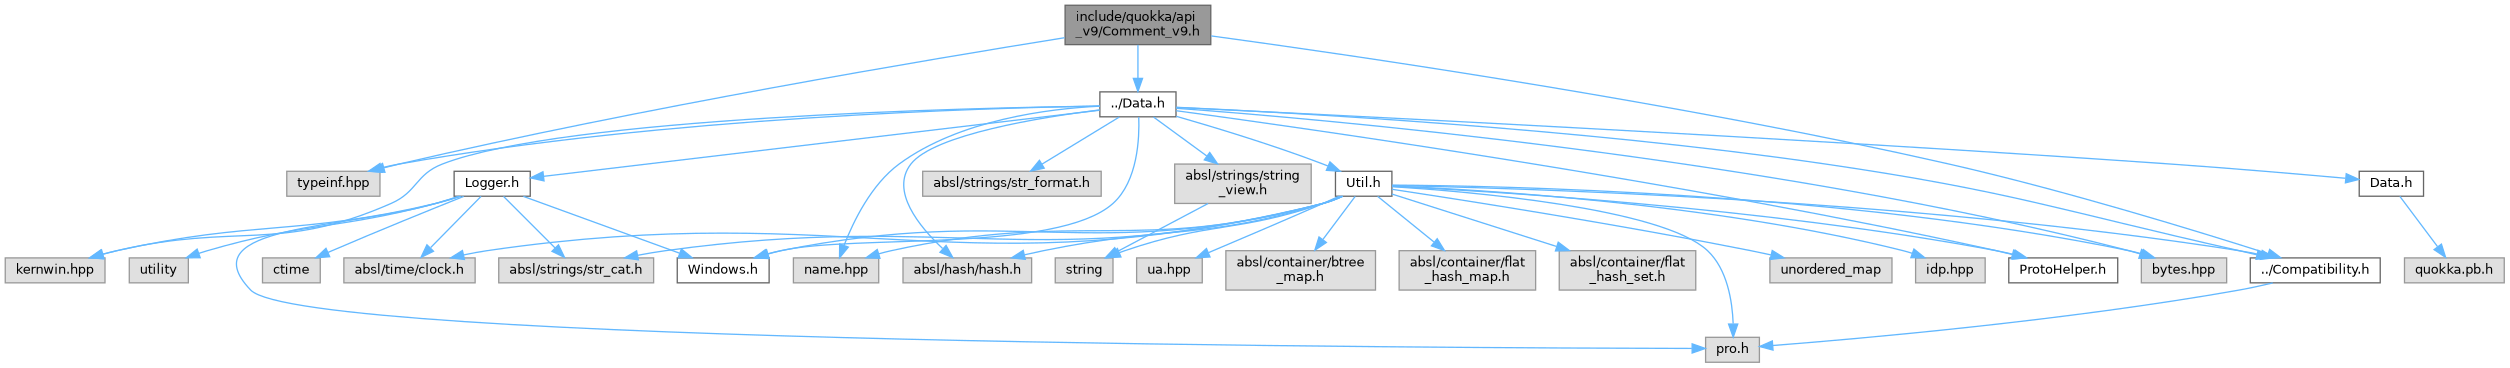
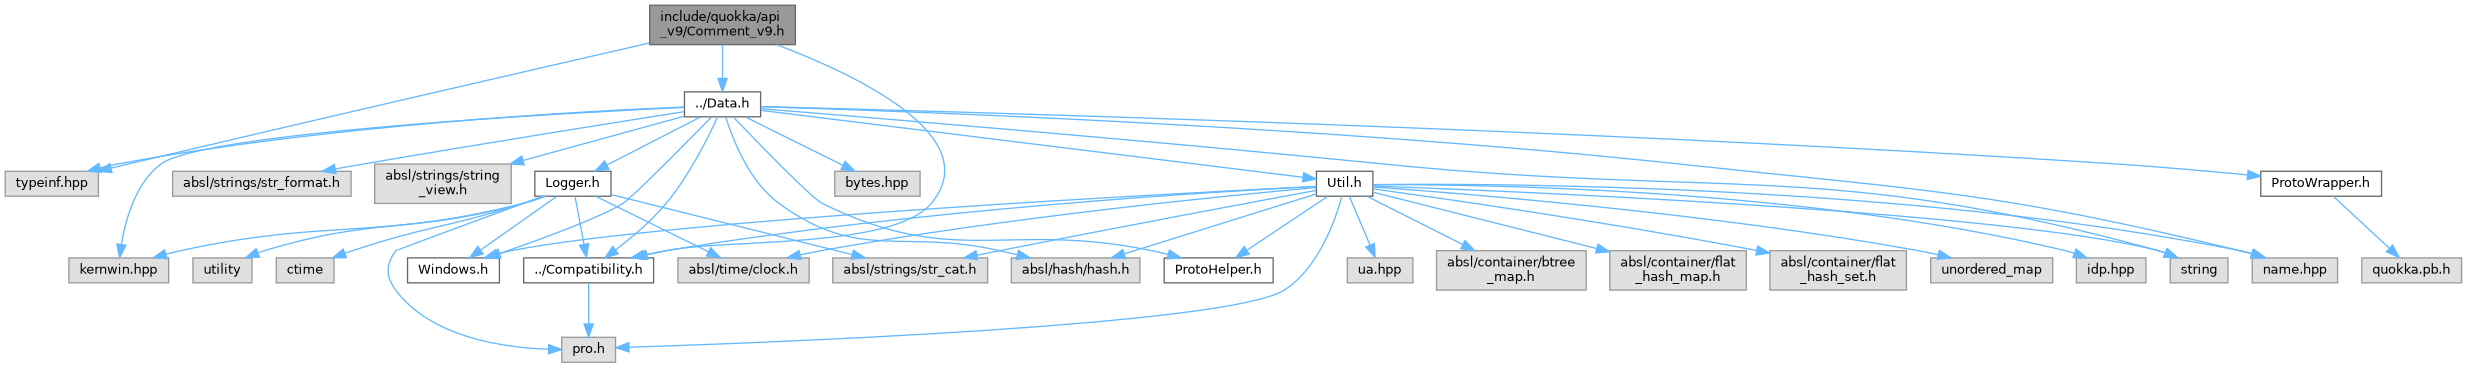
node "Data.h": label "Data.h" -> "ProtoWrapper.h"
edge "Util.h" -> "bytes.hpp": removed
edge "Logger.h" -> "../Compatibility.h": added
edge "absl/strings/string _view.h" -> "string": now "../Data.h" -> "string"
